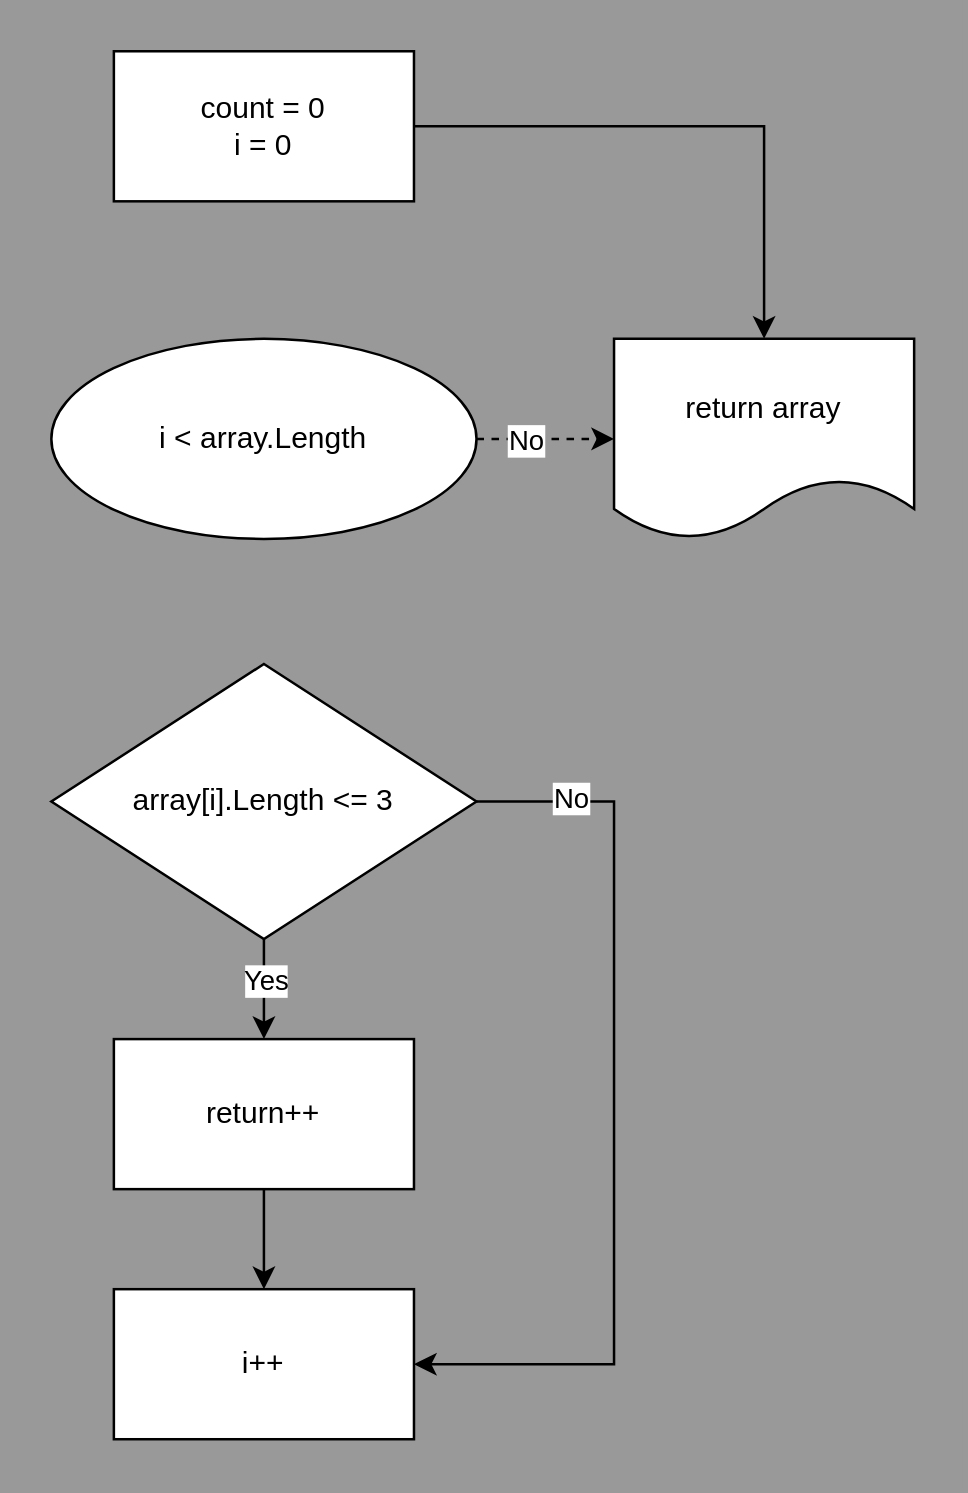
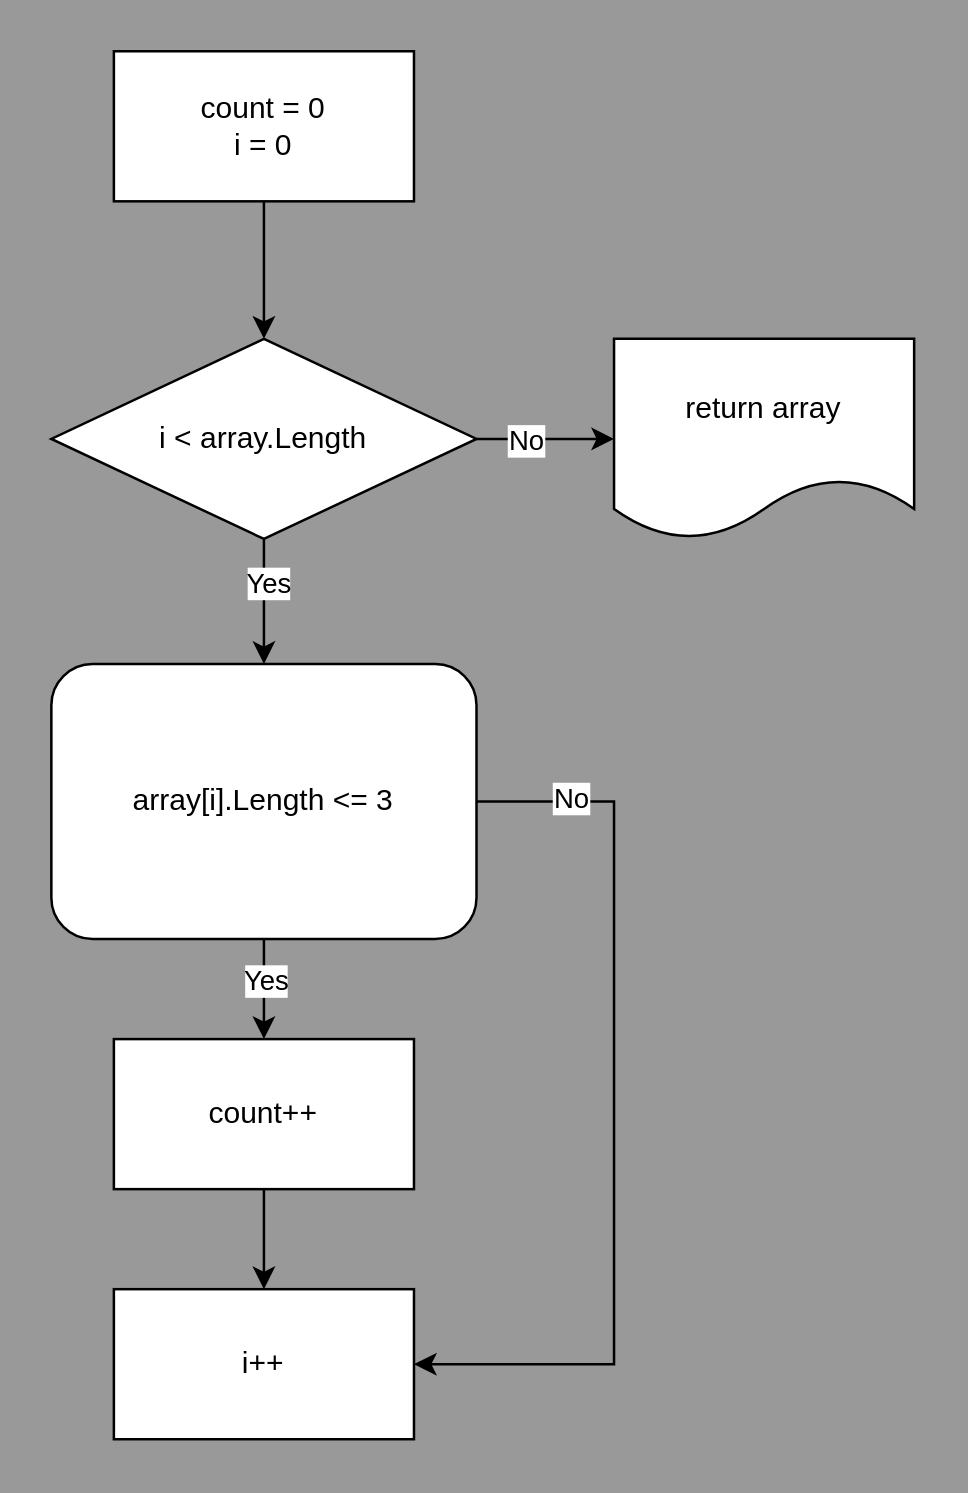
edge "count = 0 i = 0" -> "return array": now "count = 0 i = 0" -> "i < array.Length"
node "i < array.Length": shape ellipse -> diamond
edge "i < array.Length" -> "return array": style dashed -> solid
edge "i < array.Length" -> "array[i].Length <= 3": added, label "Yes"
node "array[i].Length <= 3": shape diamond -> rounded rectangle
node "return++": label "return++" -> "count++"
